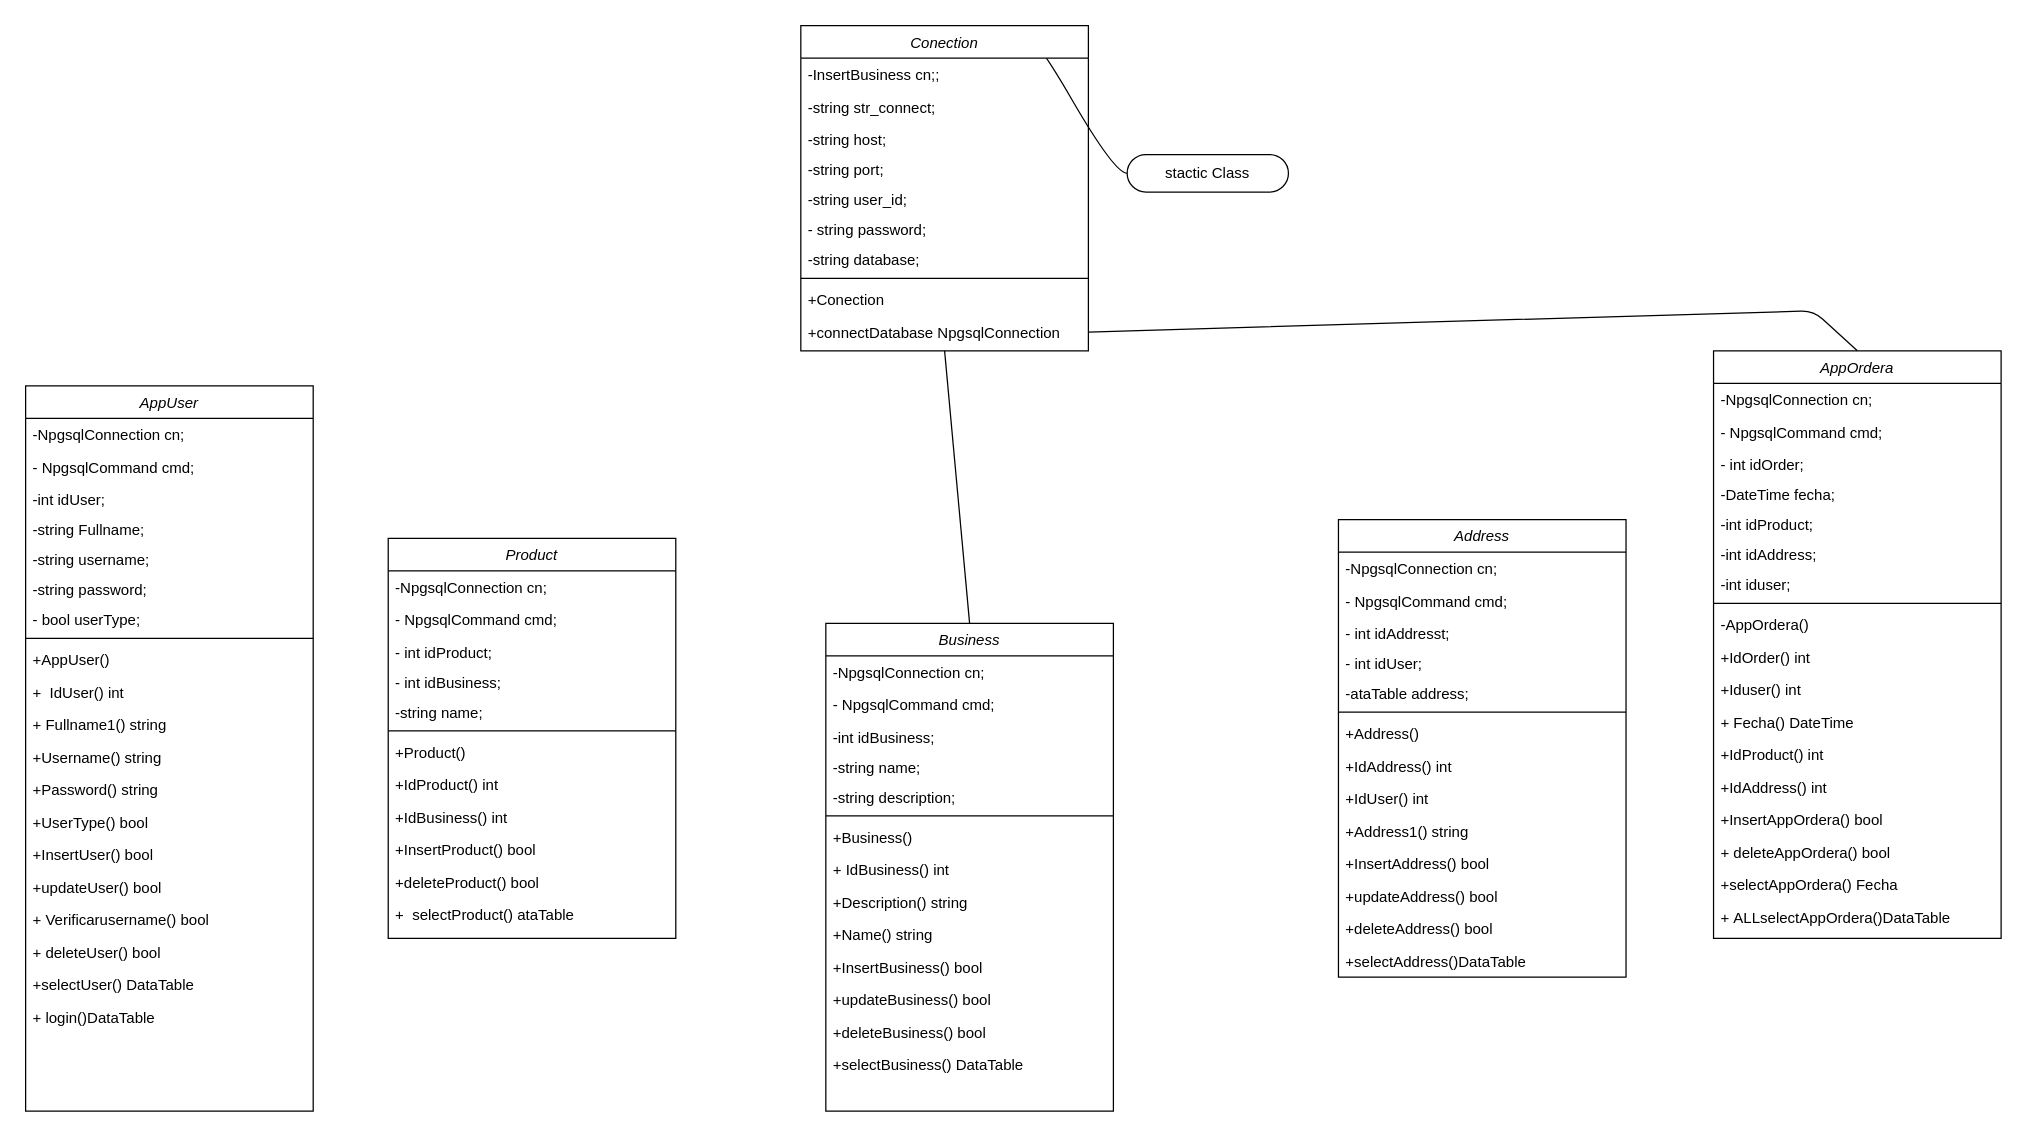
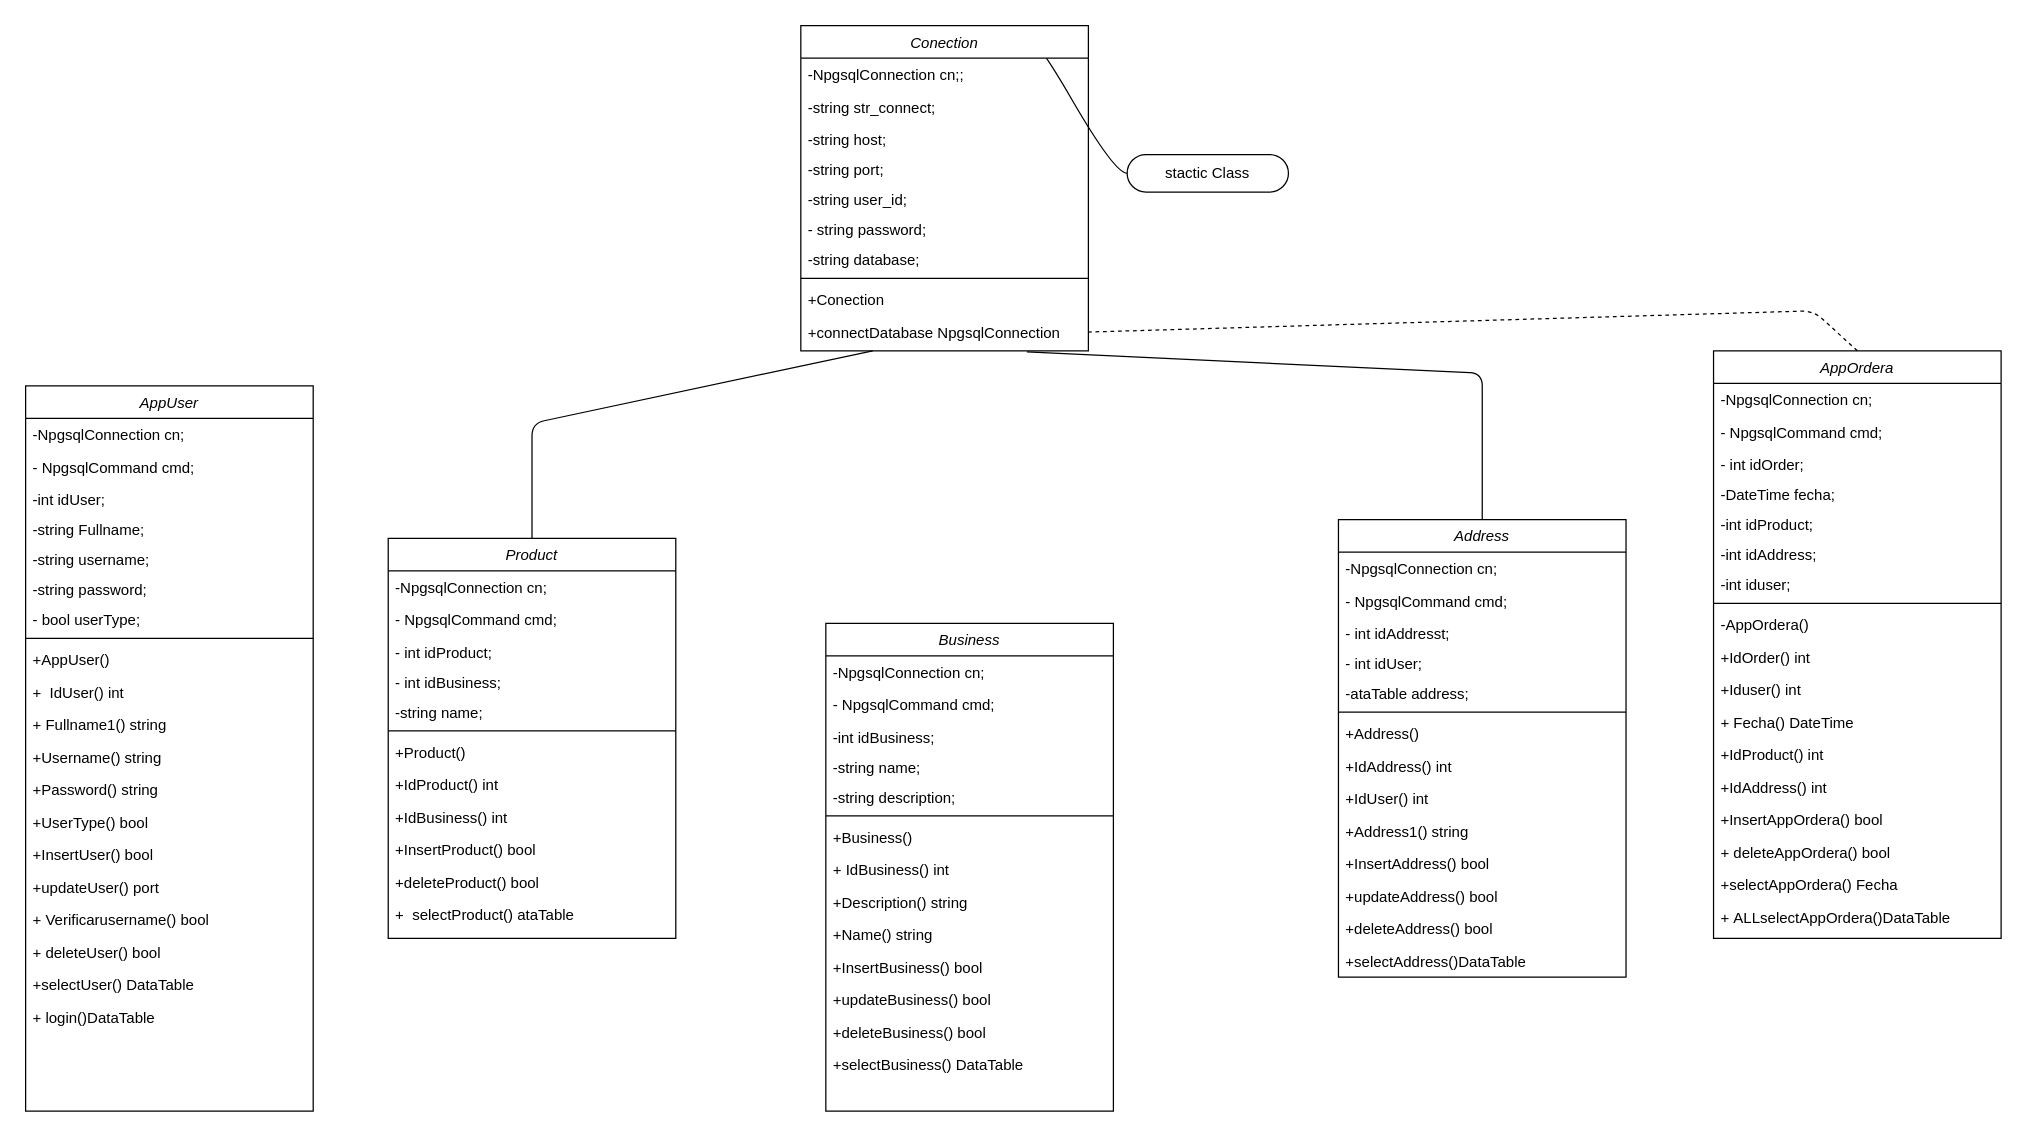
node "-InsertBusiness cn;;": label "-InsertBusiness cn;;" -> "-NpgsqlConnection cn;;"
edge "+connectDatabase NpgsqlConnection" -- "AppOrdera": style solid -> dashed
edge "+connectDatabase NpgsqlConnection" -- "Address": added
edge "Conection" -- "Product": added
edge "Conection" -- "Business": removed
node "+updateUser() bool": label "+updateUser() bool" -> "+updateUser() port"
